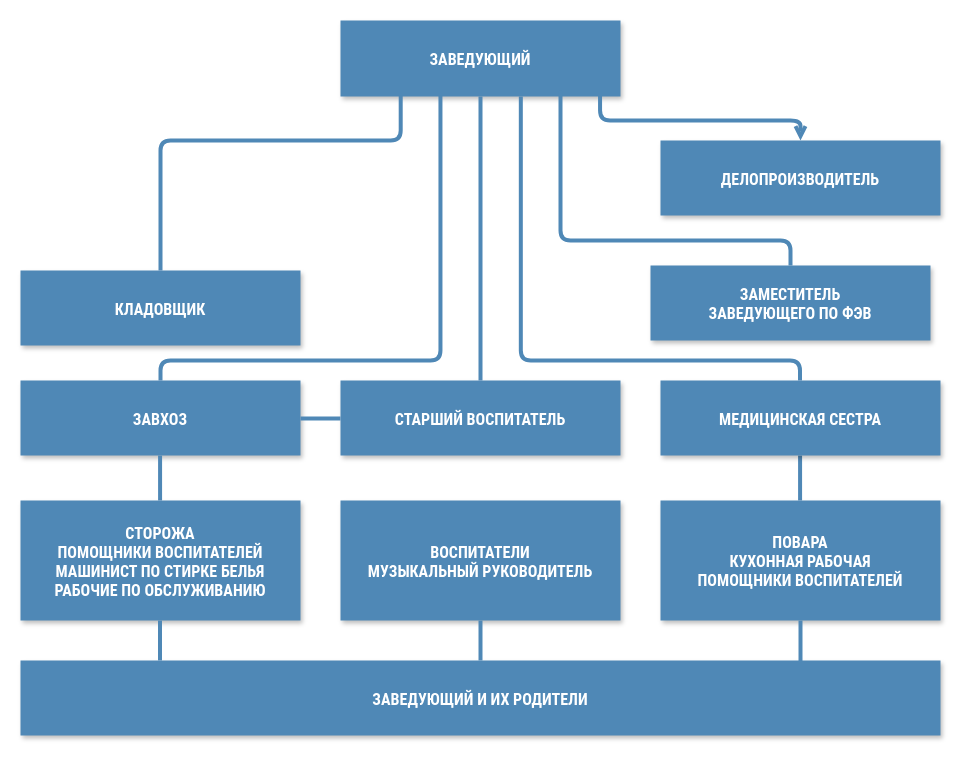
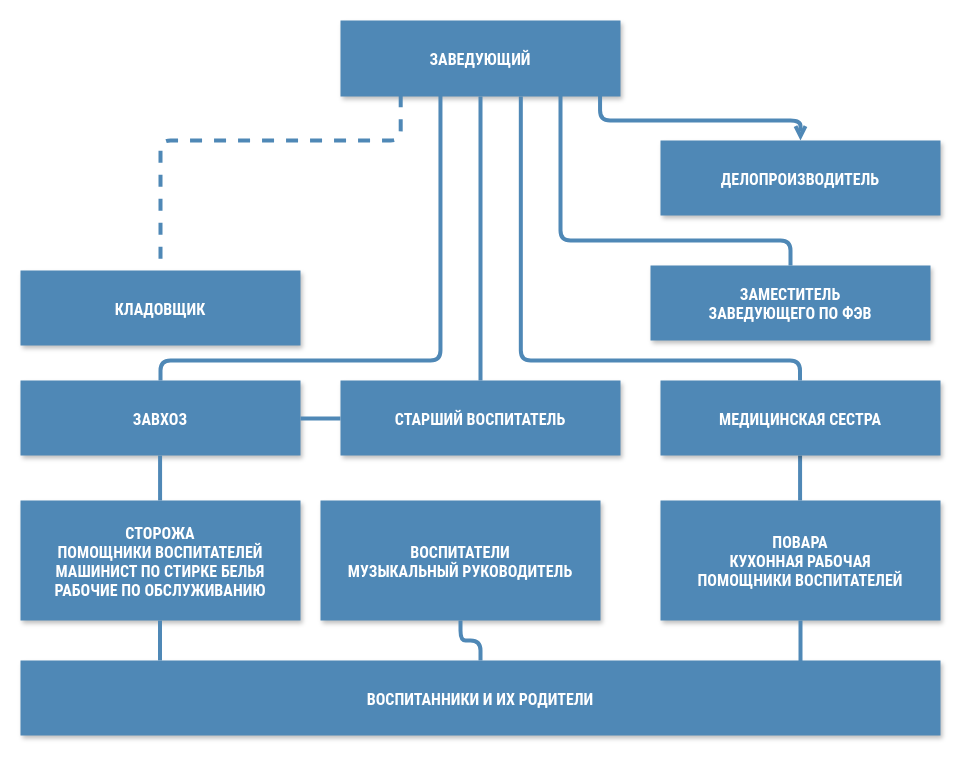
edge "ЗАВЕДУЮЩИЙ" -- "КЛАДОВЩИК": style solid -> dashed
node "ВОСПИТАТЕЛИ МУЗЫКАЛЬНЫЙ РУКОВОДИТЕЛЬ": moved (481, 561) -> (461, 561)
node "ЗАВЕДУЮЩИЙ И ИХ РОДИТЕЛИ": label "ЗАВЕДУЮЩИЙ И ИХ РОДИТЕЛИ" -> "ВОСПИТАННИКИ И ИХ РОДИТЕЛИ"
